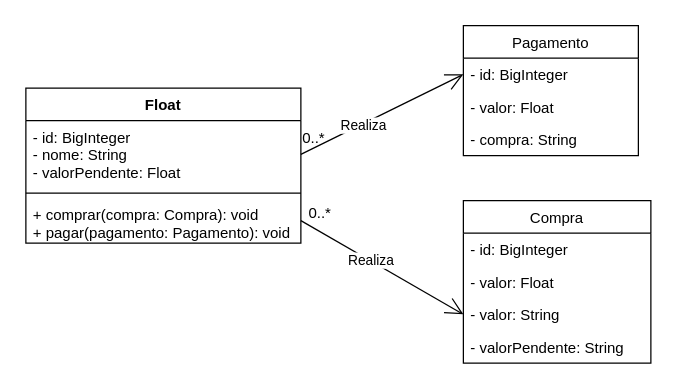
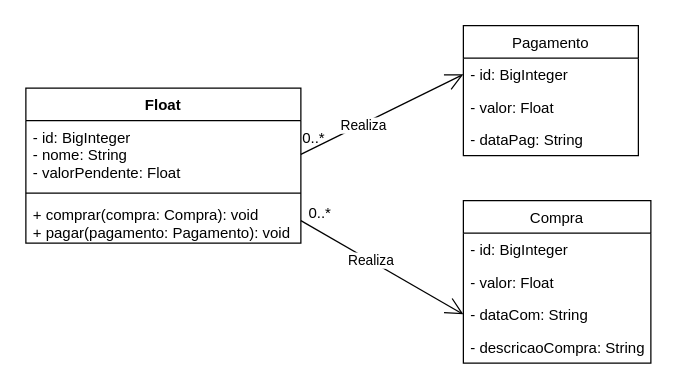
node "- compra: String": label "- compra: String" -> "- dataPag: String"
node "- valor: String": label "- valor: String" -> "- dataCom: String"
node "- valorPendente: String": label "- valorPendente: String" -> "- descricaoCompra: String"
